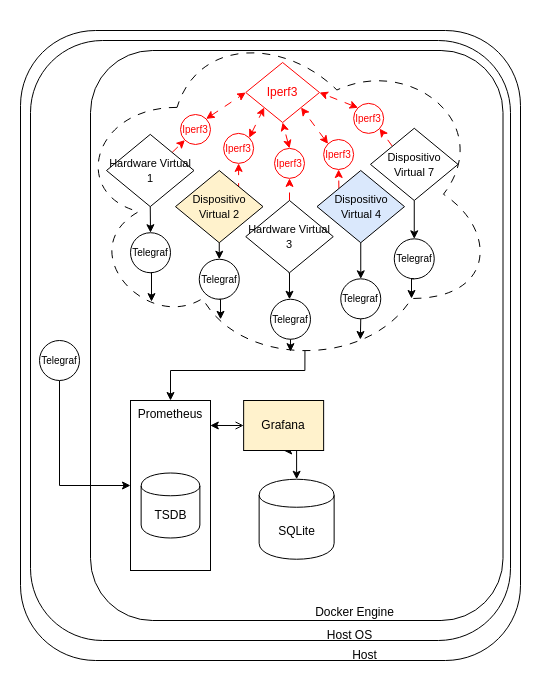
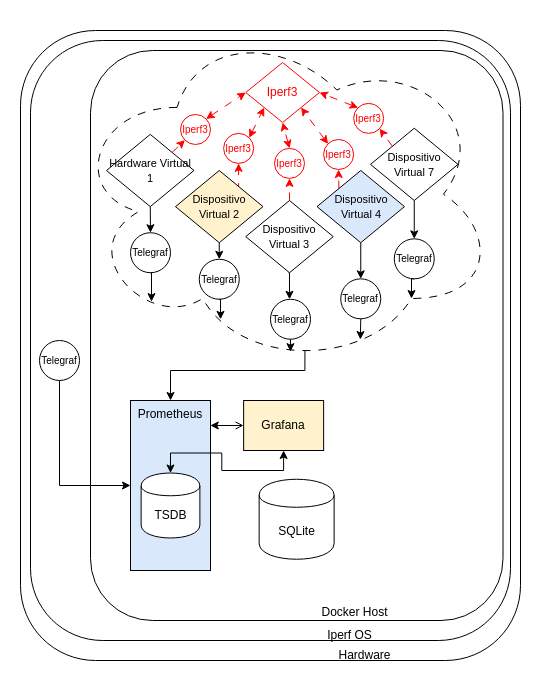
node "Hardware Virtual 3": label "Hardware Virtual 3" -> "Dispositivo Virtual 3"
node "Prometheus": fillcolor #ffffff -> #dae8fc
edge "Grafana" -- "SQLite": now "Grafana" -- "TSDB"
node "Docker Engine": label "Docker Engine" -> "Docker Host"
node "Host OS": label "Host OS" -> "Iperf OS"
node "Host": label "Host" -> "Hardware"
